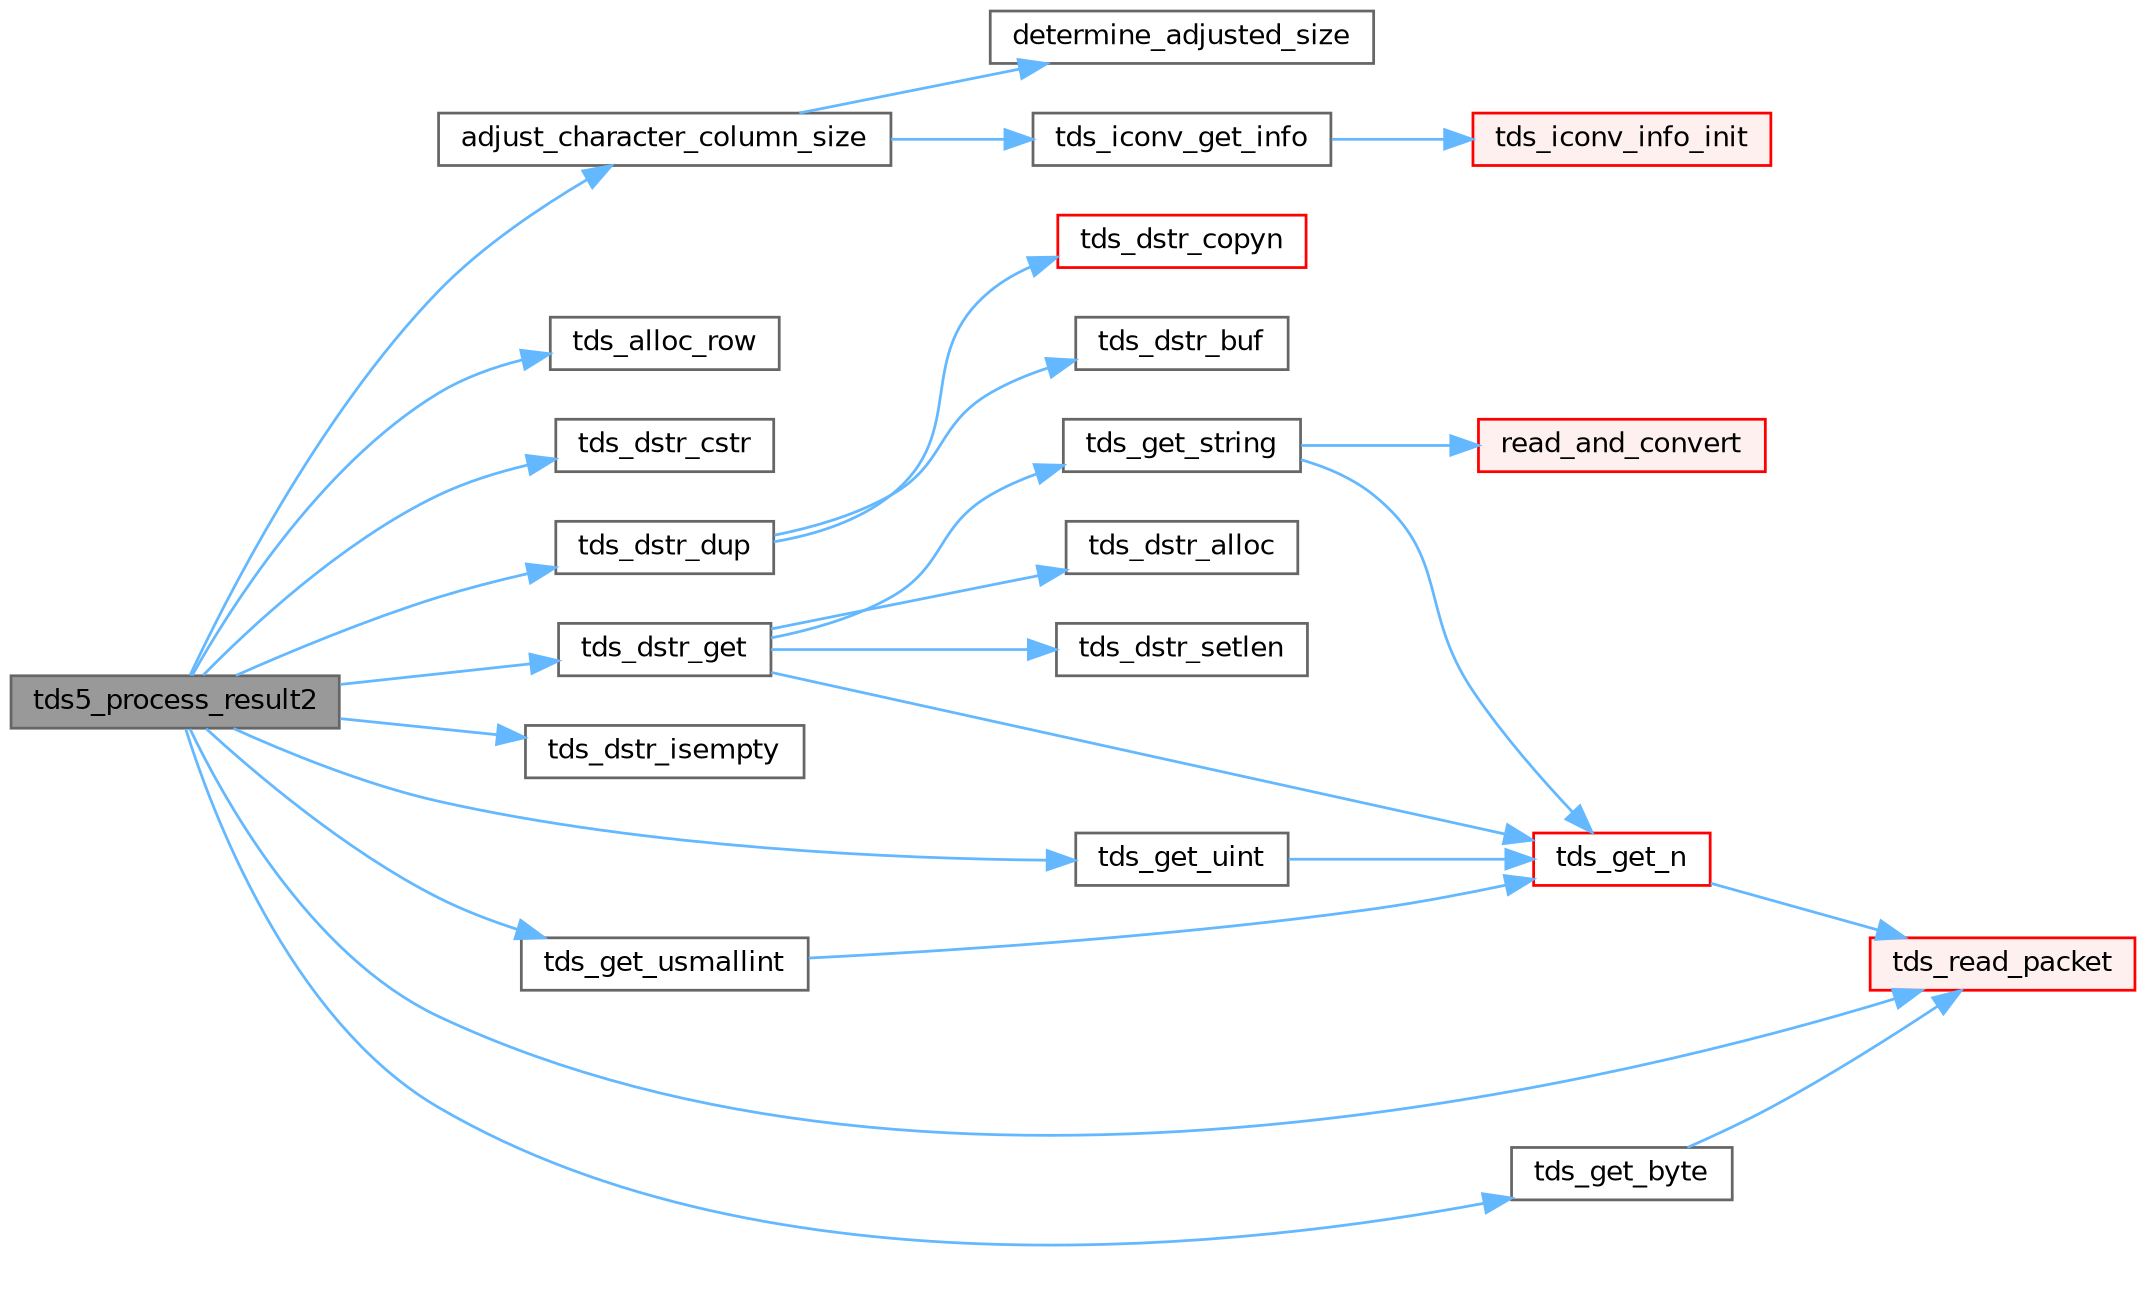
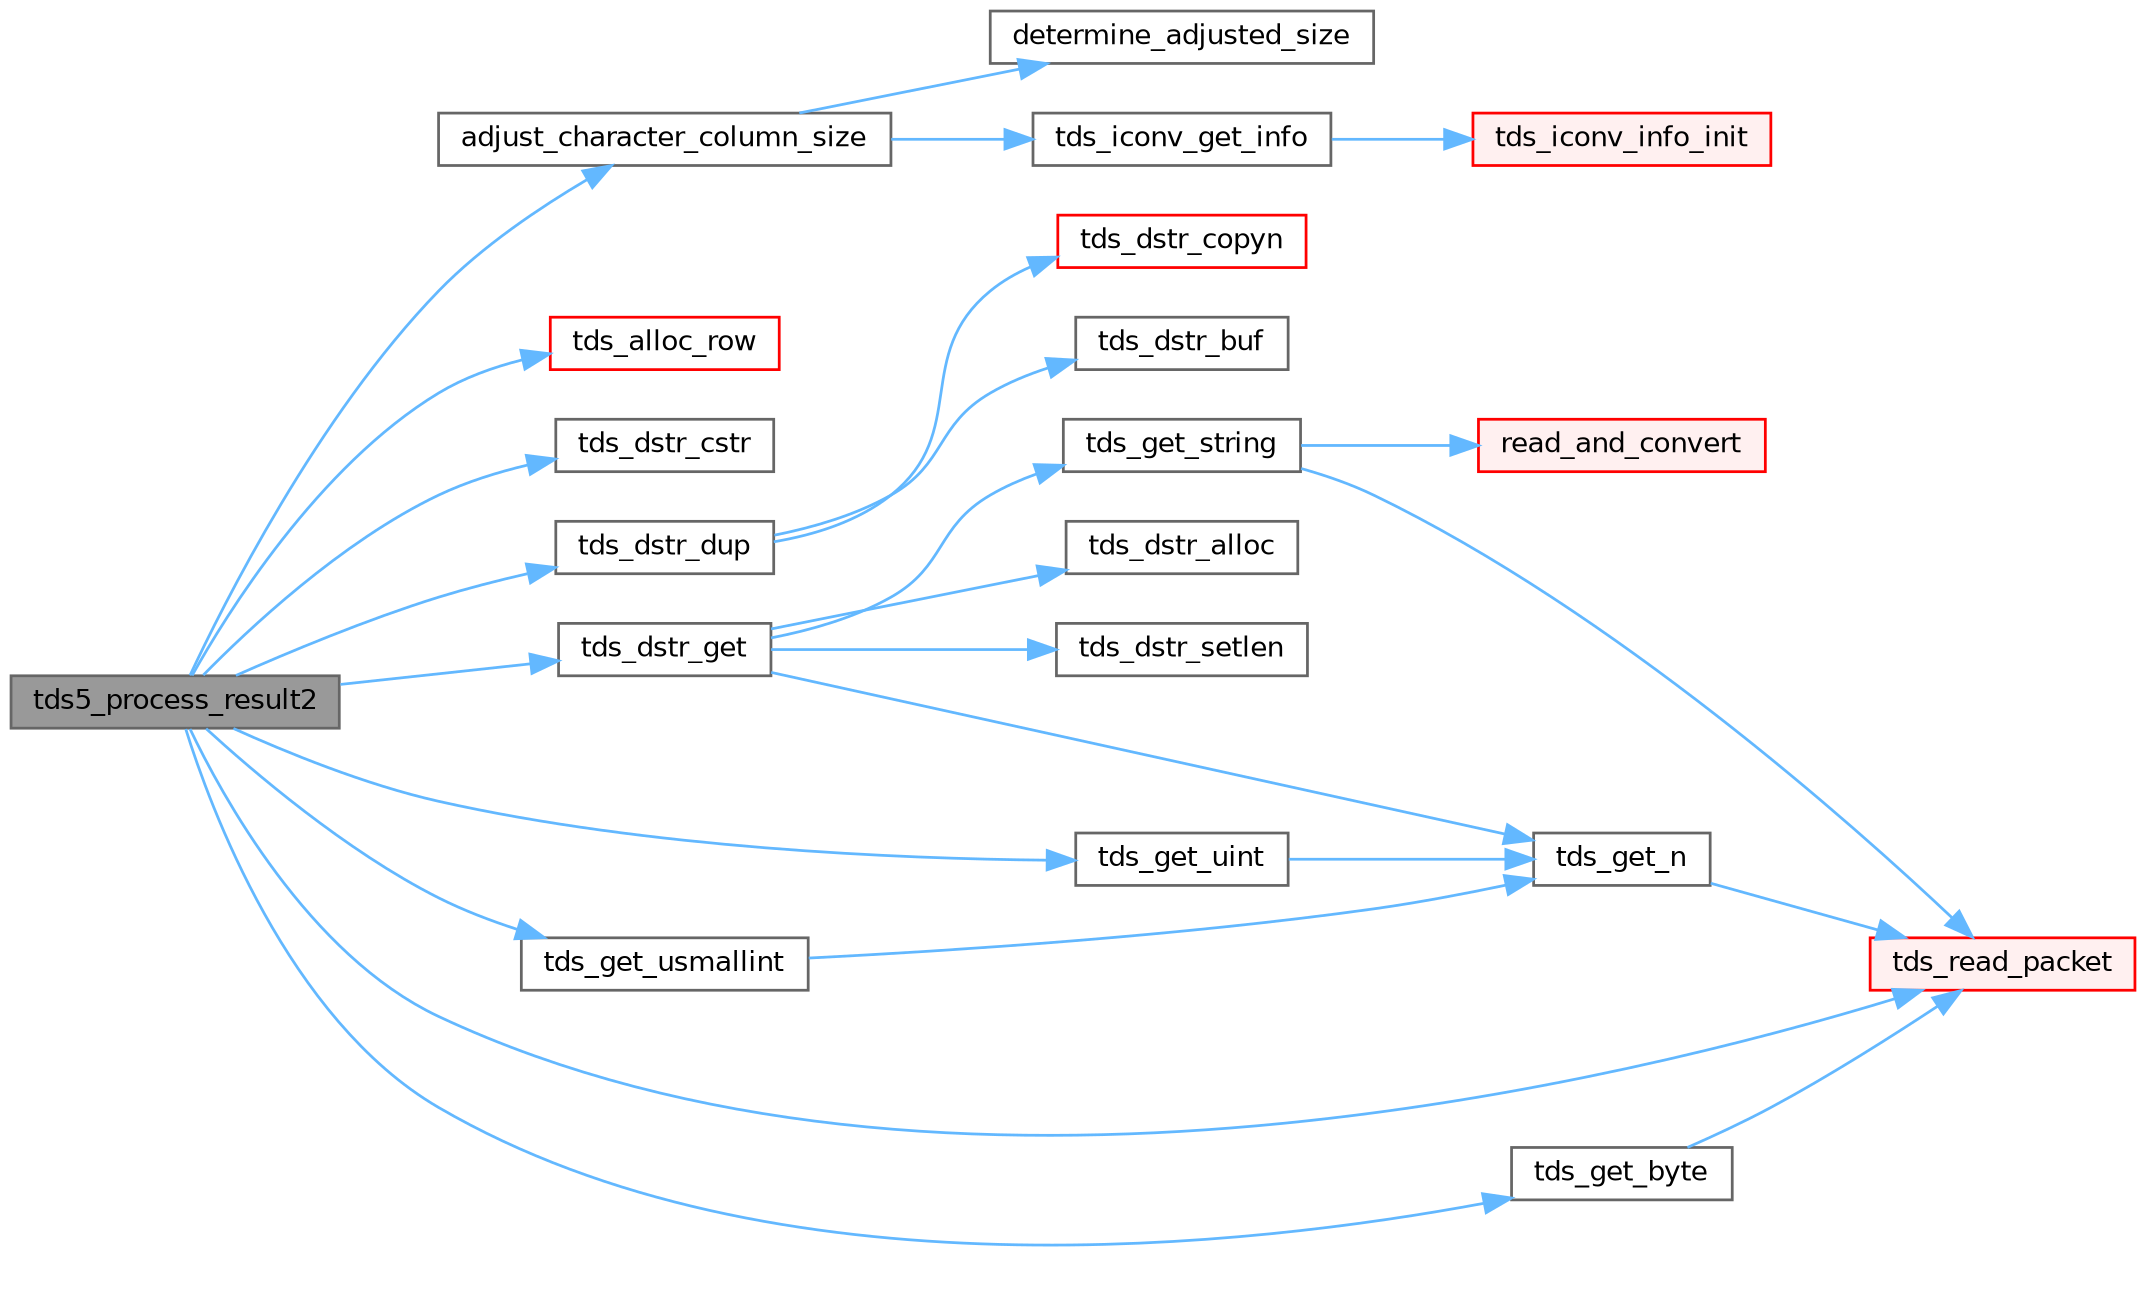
node "tds_alloc_row": color grey40 -> red
edge "tds_get_string" -> "tds_get_n": now "tds_get_string" -> "tds_read_packet"
node "tds_dstr_isempty": removed
node "tds_get_n": color red -> grey40
